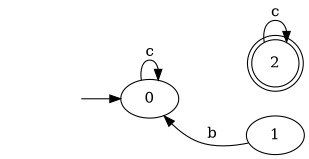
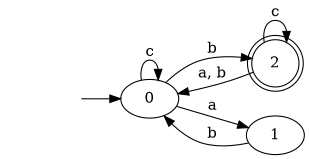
edge "0" -> "2": added, label "b"
edge "2" -> "0": added, label "a, b"
edge "0" -> "1": added, label "a"
